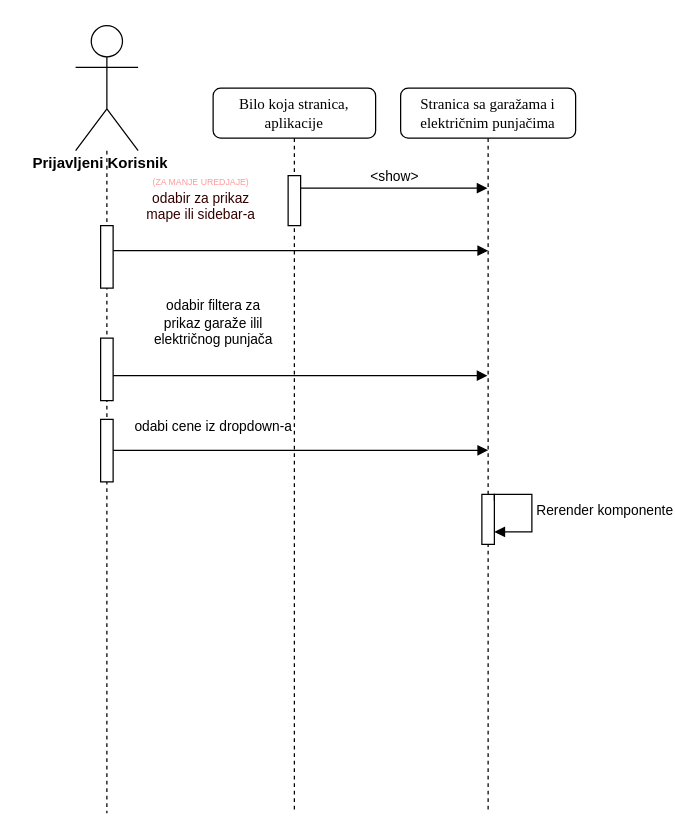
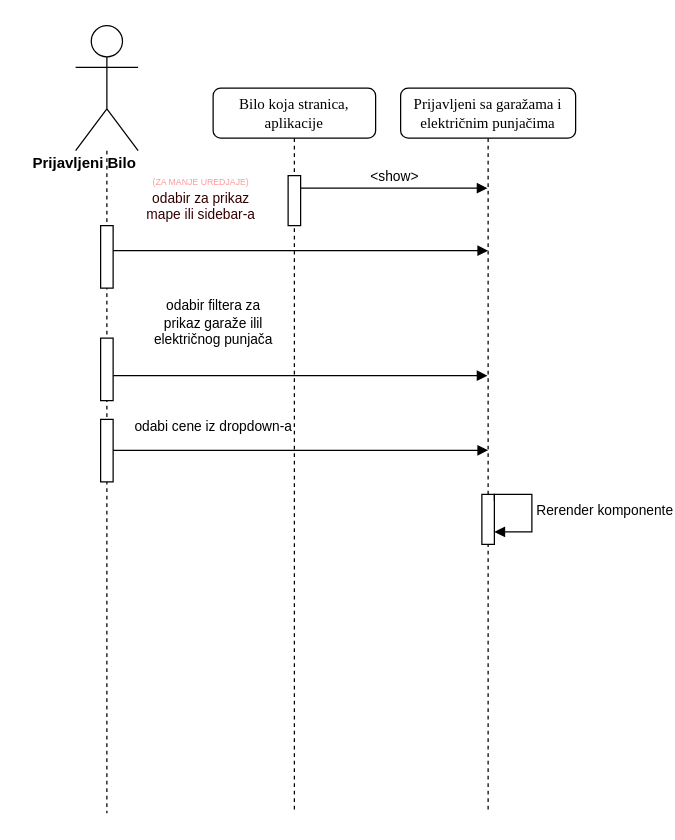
node "Stranica sa garažama i električnim punjačima": label "Stranica sa garažama i električnim punjačima" -> "Prijavljeni sa garažama i električnim punjačima"
node "Prijavljeni Korisnik": label "Prijavljeni Korisnik" -> "Prijavljeni Bilo"
